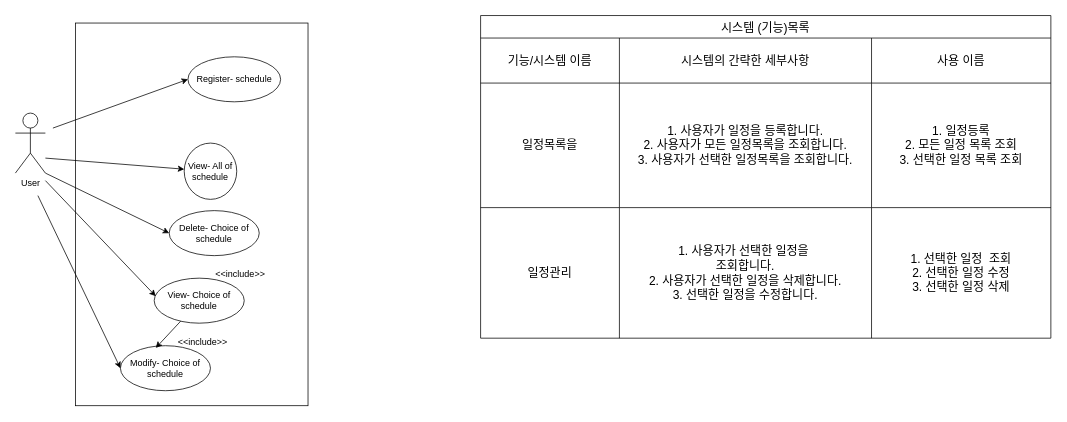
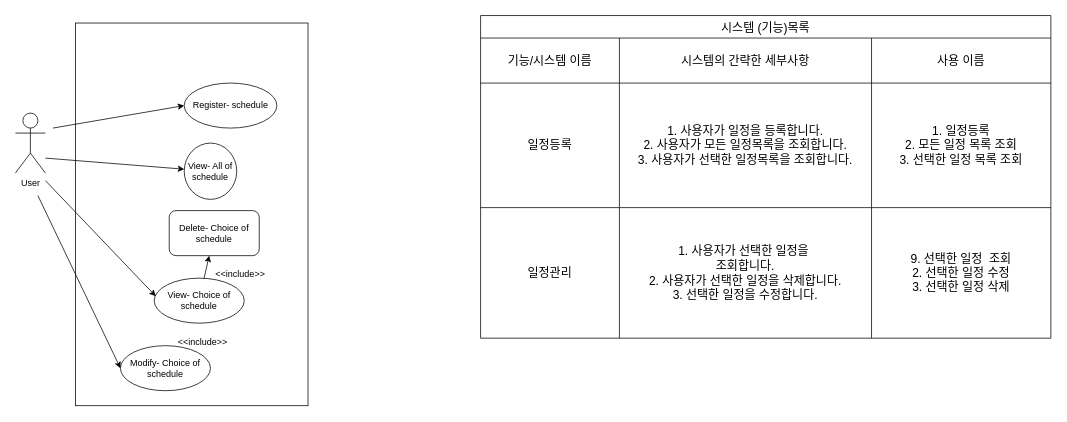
node "Register- schedule": moved (234, 79) -> (230, 105)
node "일정목록을": label "일정목록을" -> "일정등록"
edge "User" -> "Delete- Choice of schedule": removed
node "Delete- Choice of schedule": shape ellipse -> rounded rectangle
edge "View- Choice of schedule" -> "Delete- Choice of schedule": added
node "1. 선택한 일정 조회 2. 선택한 일정 수정 3. 선택한 일정 삭제": label "1. 선택한 일정 조회 2. 선택한 일정 수정 3. 선택한 일정 삭제" -> "9. 선택한 일정 조회 2. 선택한 일정 수정 3. 선택한 일정 삭제"
edge "View- Choice of schedule" -> "Modify- Choice of schedule": removed
